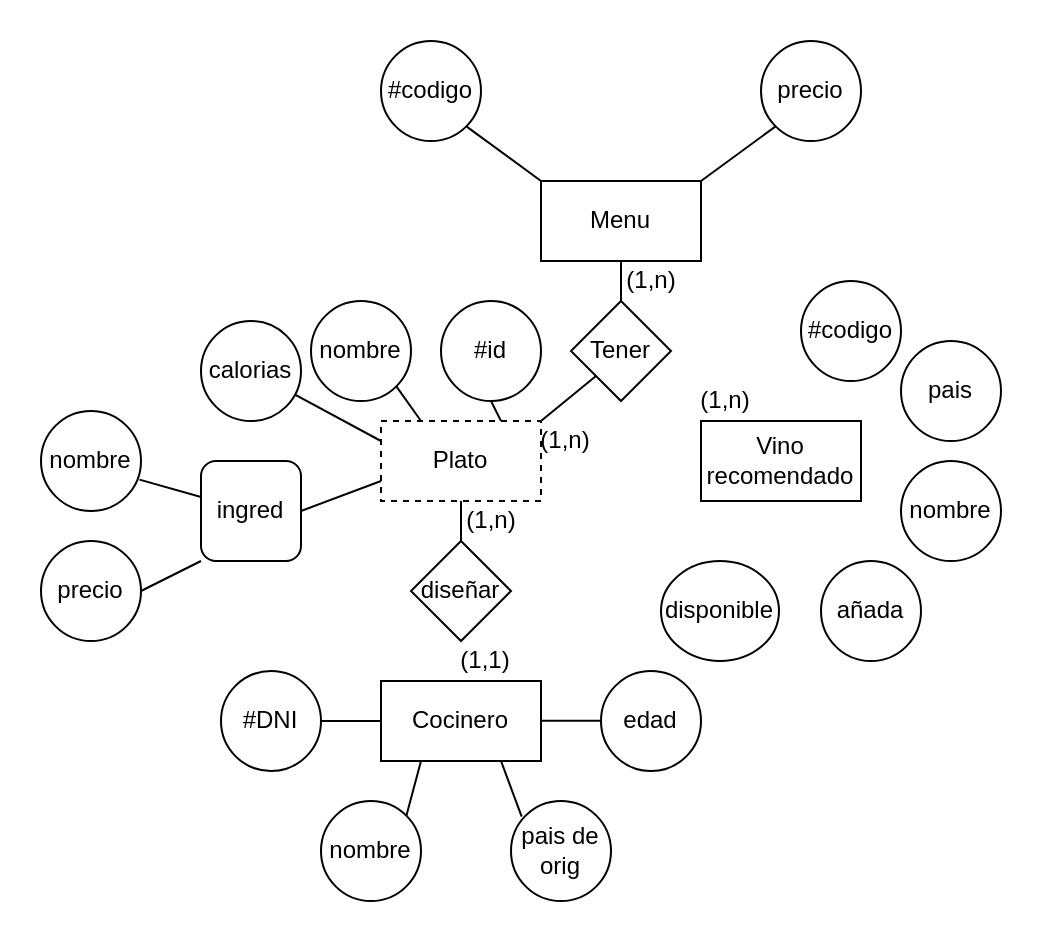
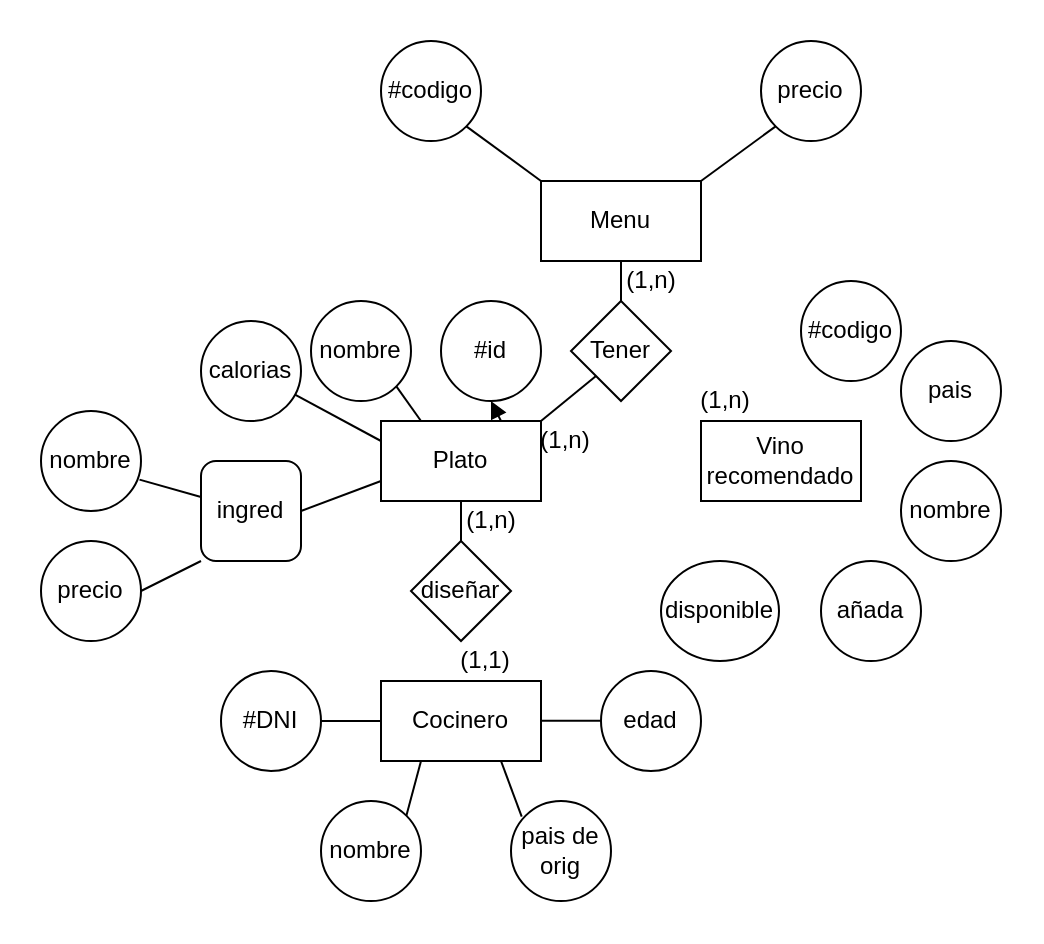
edge "#id" -- "Plato": arrowhead none -> block
node "Plato": style dashed -> solid
